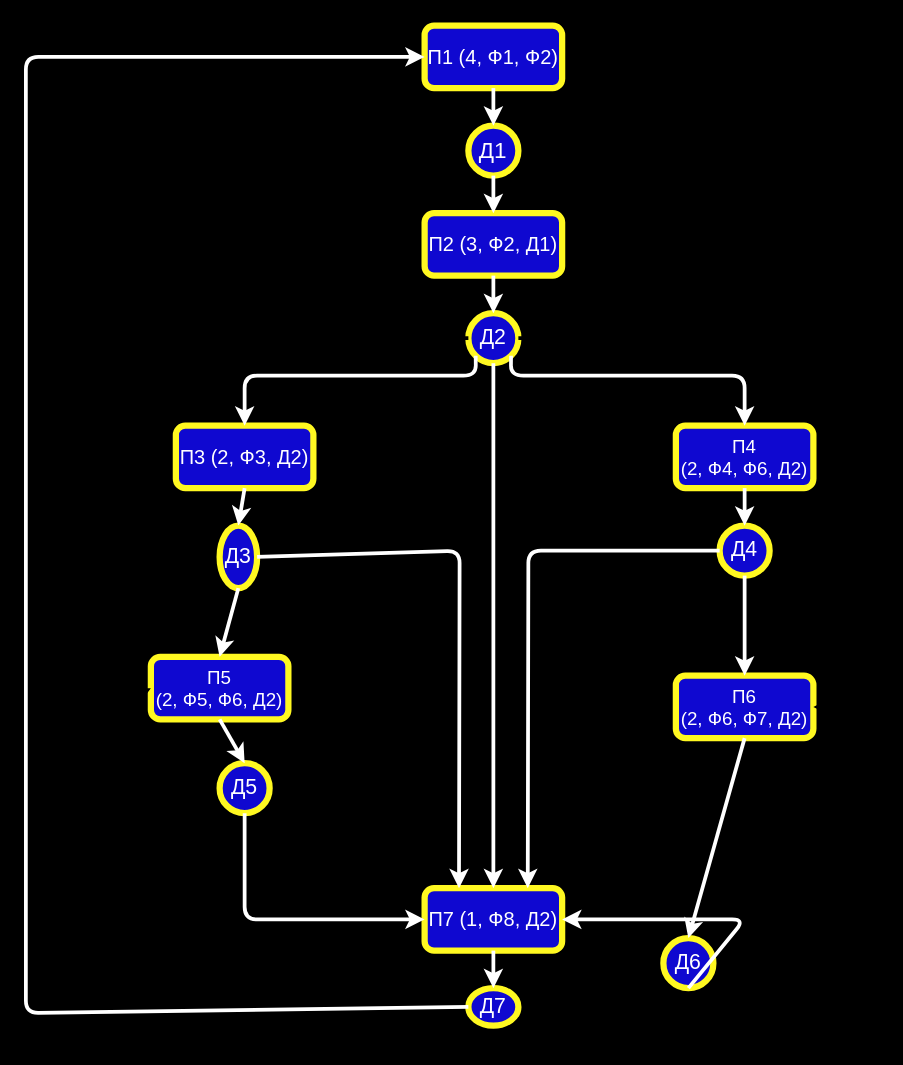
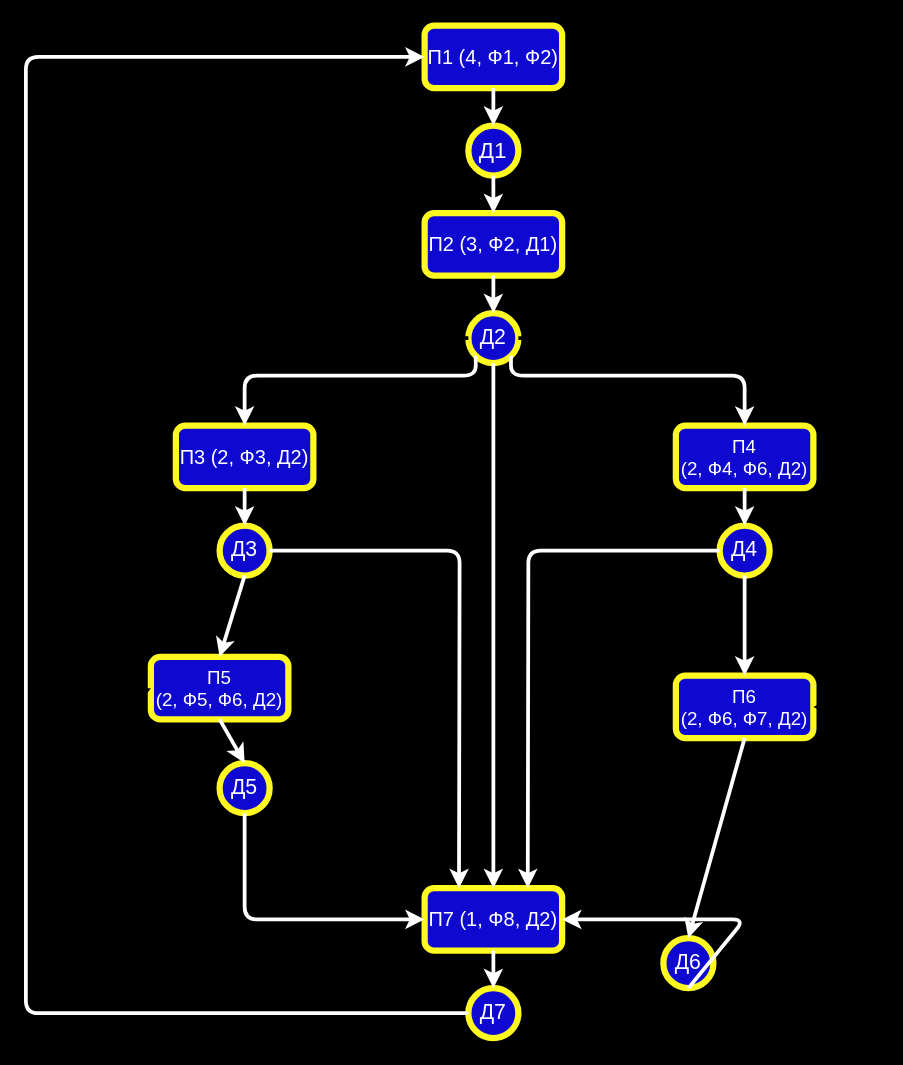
node "Д3": size 38x63 -> 50x50
node "Д7": size 50x38 -> 50x50
